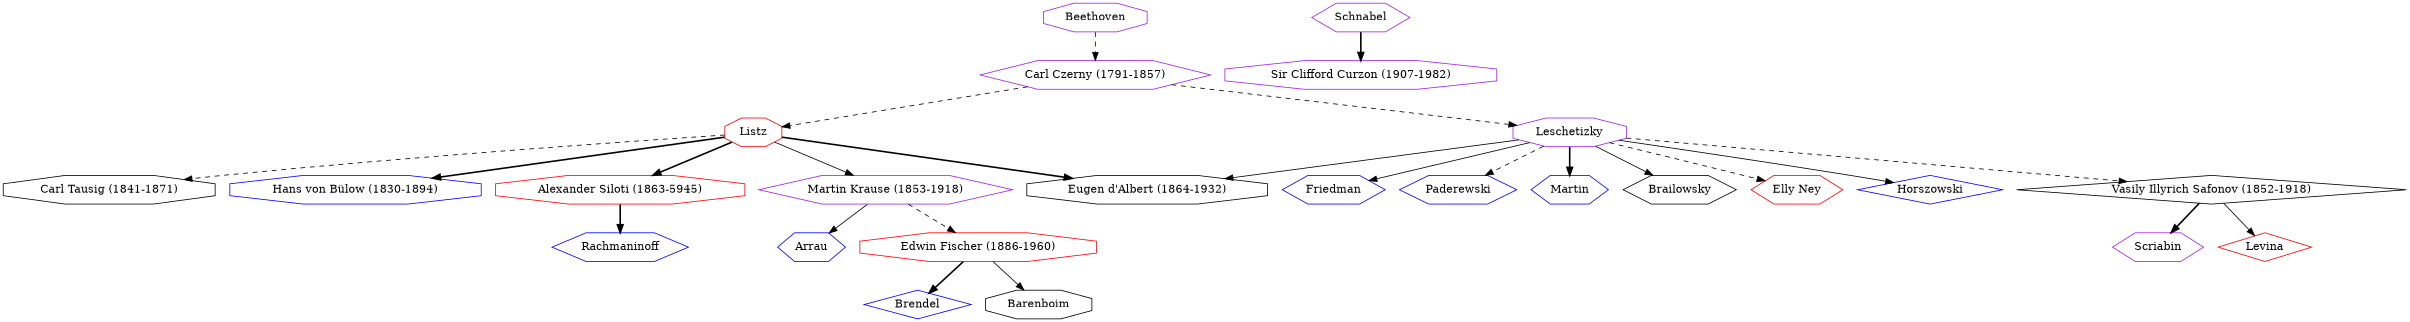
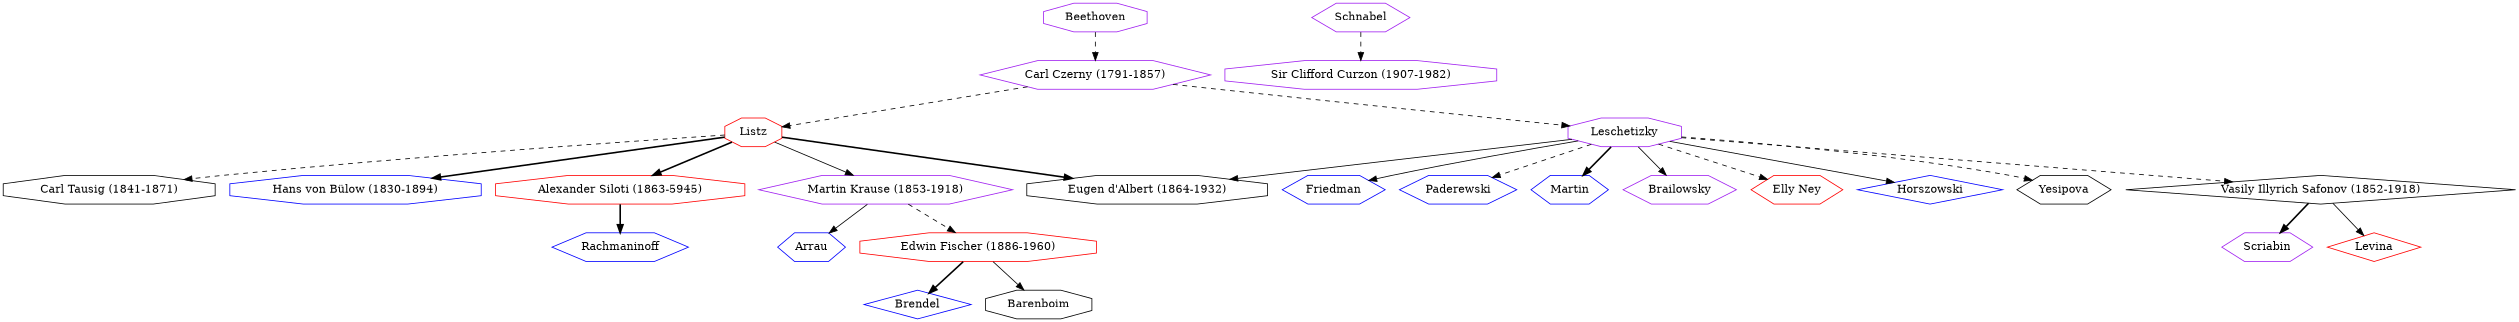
edge "Schnabel" -> "Sir Clifford Curzon (1907-1982)": style bold -> dashed
node "Brailowsky": color black -> purple
node "Yesipova": added
